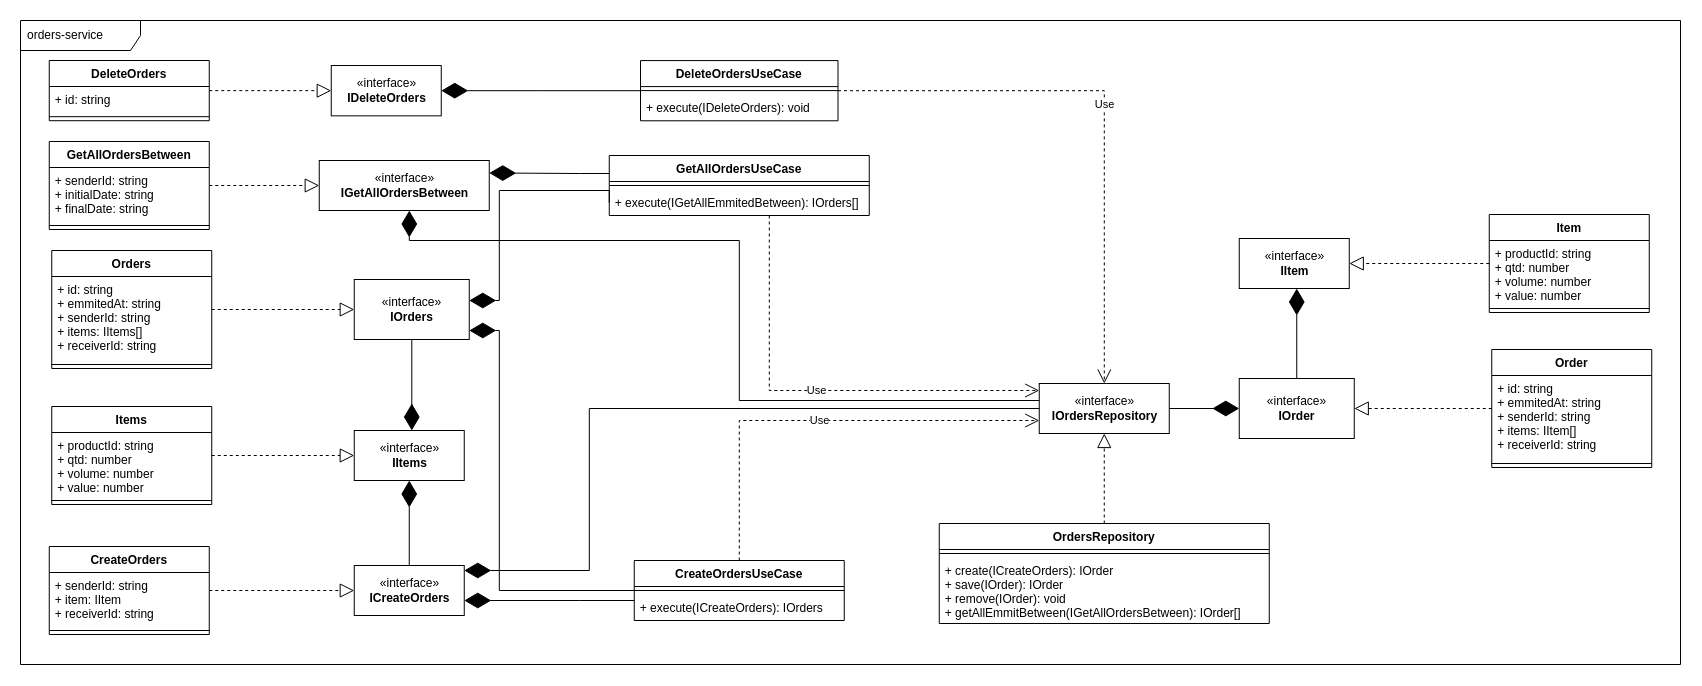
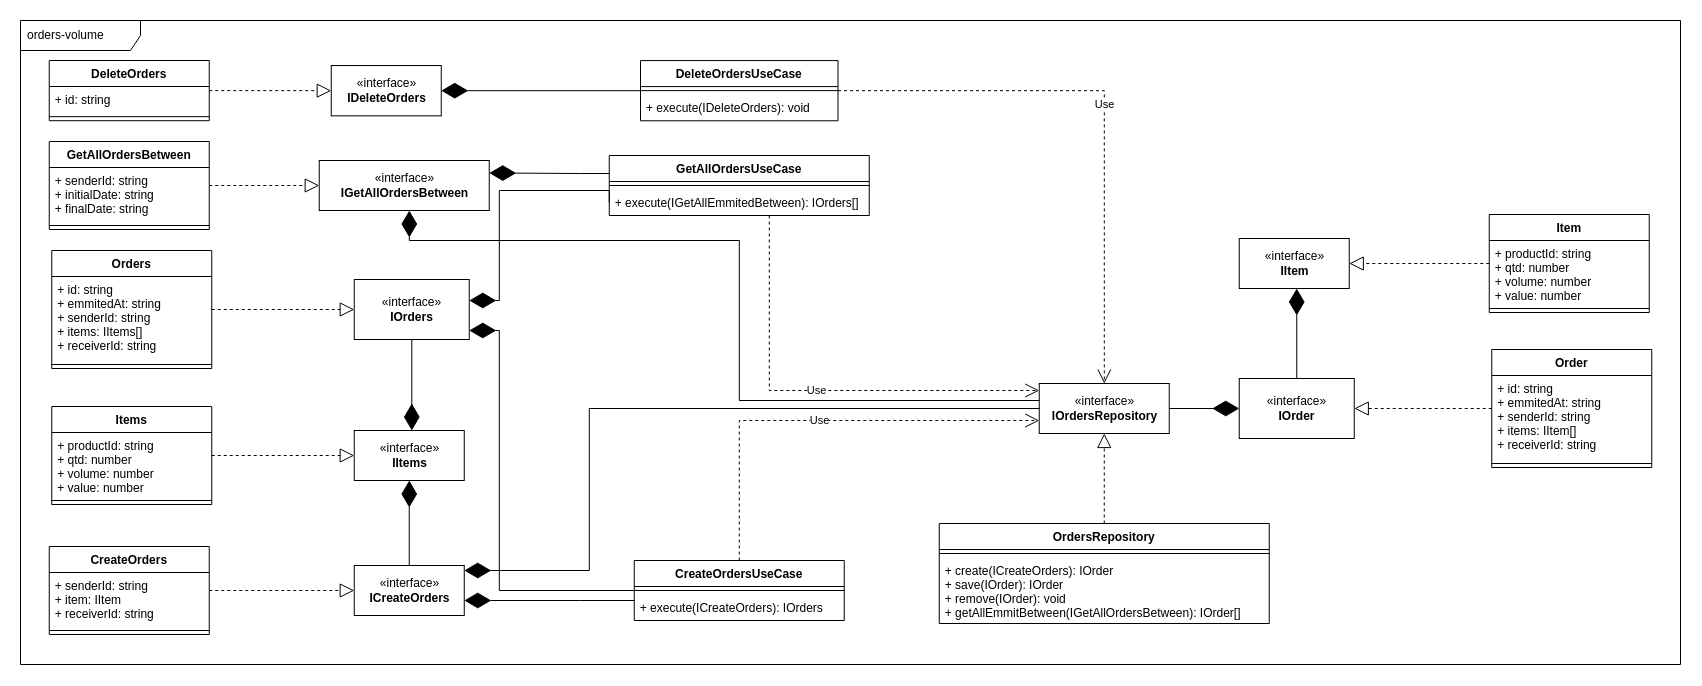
node "orders-service": label "orders-service" -> "orders-volume"
